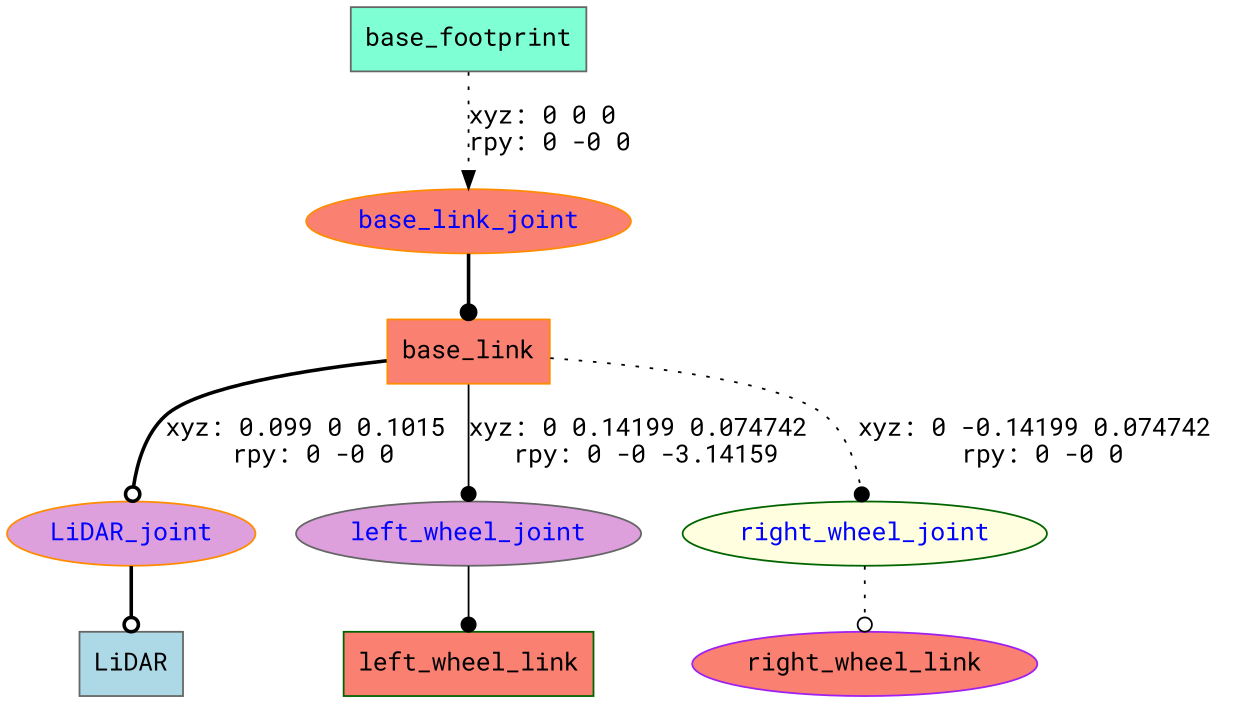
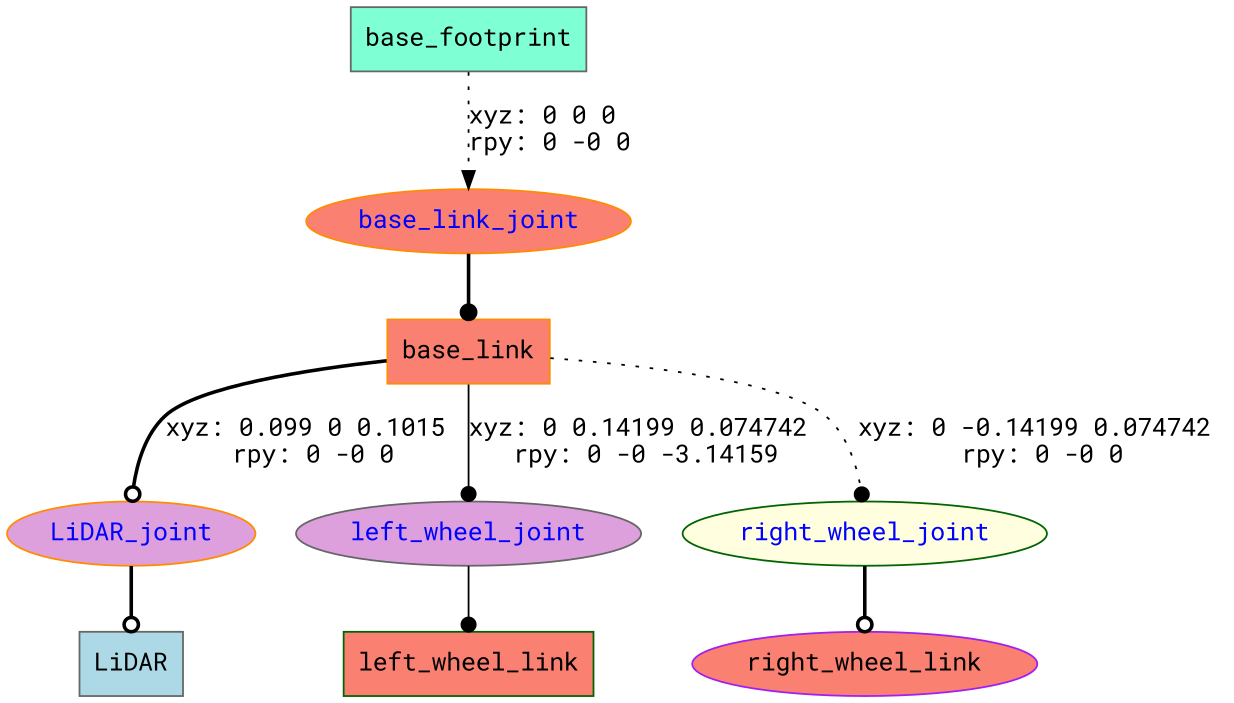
edge "right_wheel_joint" -> "right_wheel_link": style dotted -> bold
